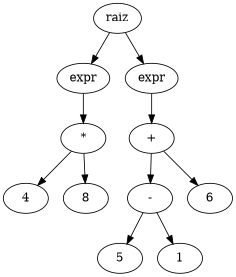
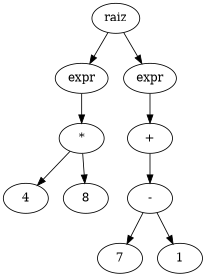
node "6": removed
node "5": label "5" -> "7"
